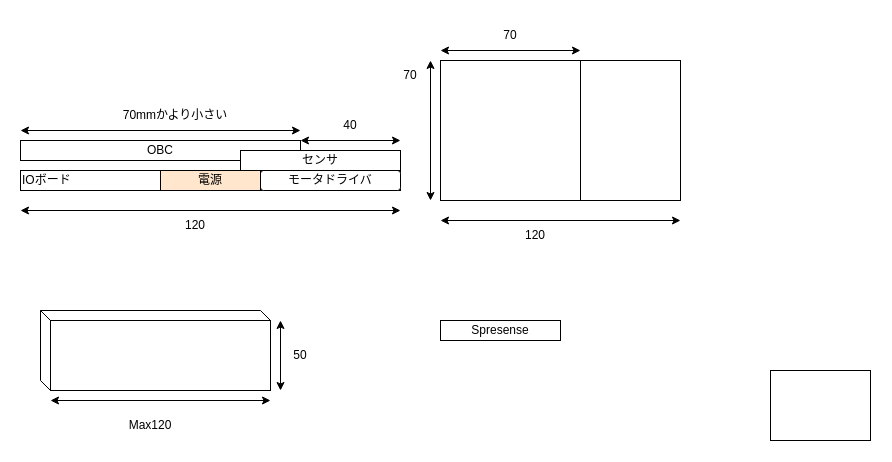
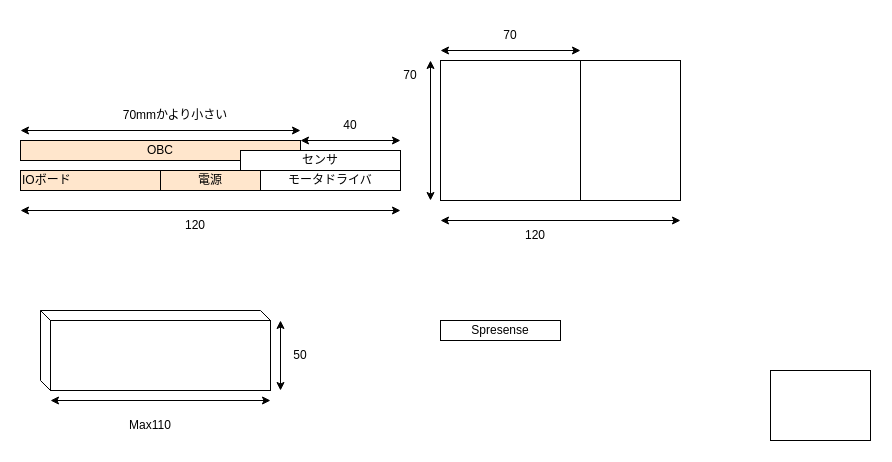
node "OBC": fillcolor #ffffff -> #ffe6cc
node "IOボード": fillcolor #ffffff -> #ffe6cc
node "モータドライバ": shape rounded rectangle -> rectangle
node "Max120": label "Max120" -> "Max110"
